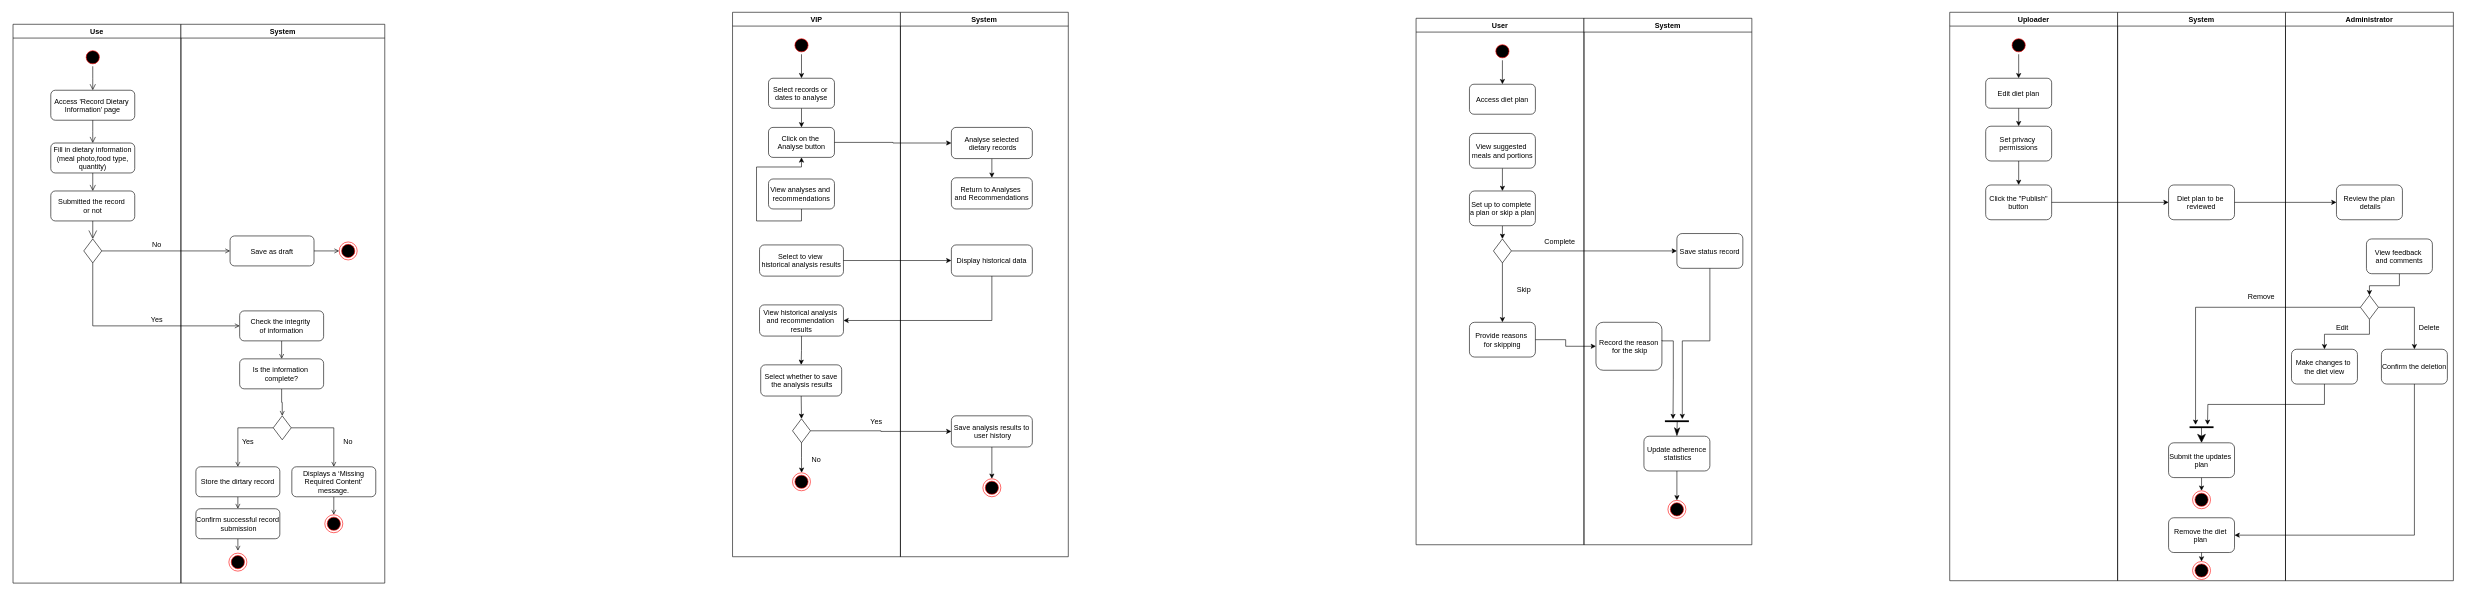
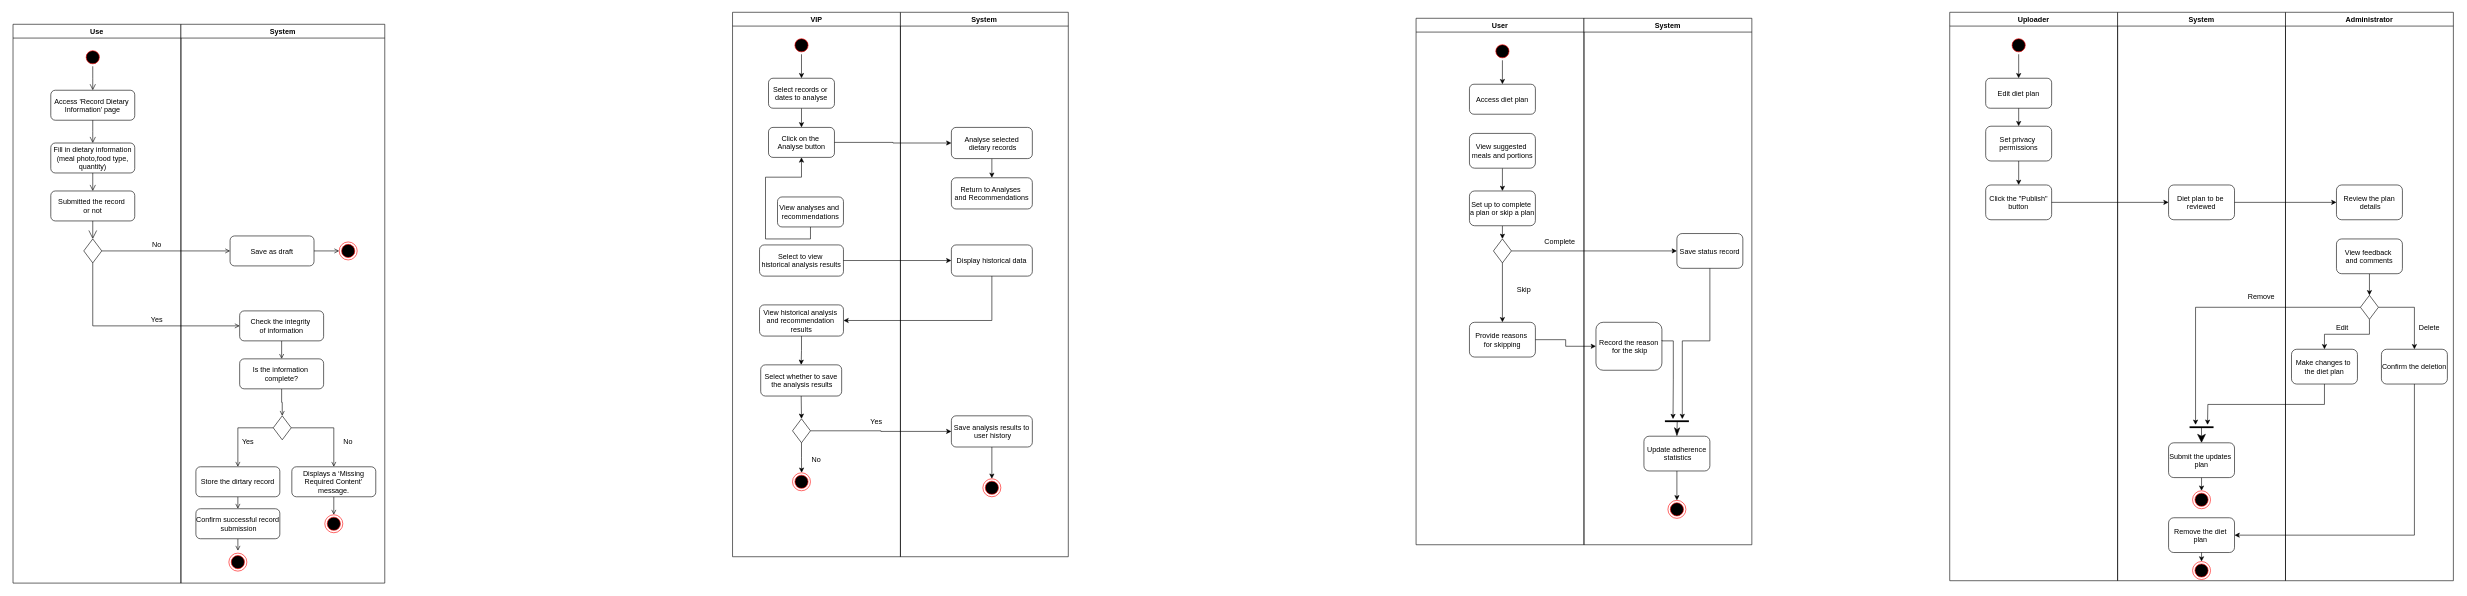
node "View analyses and recommendations": moved (801, 194) -> (810, 212)
node "View feedback and comments": moved (2400, 257) -> (2370, 257)
node "Make changes to the diet view": label "Make changes to the diet view" -> "Make changes to the diet plan"
